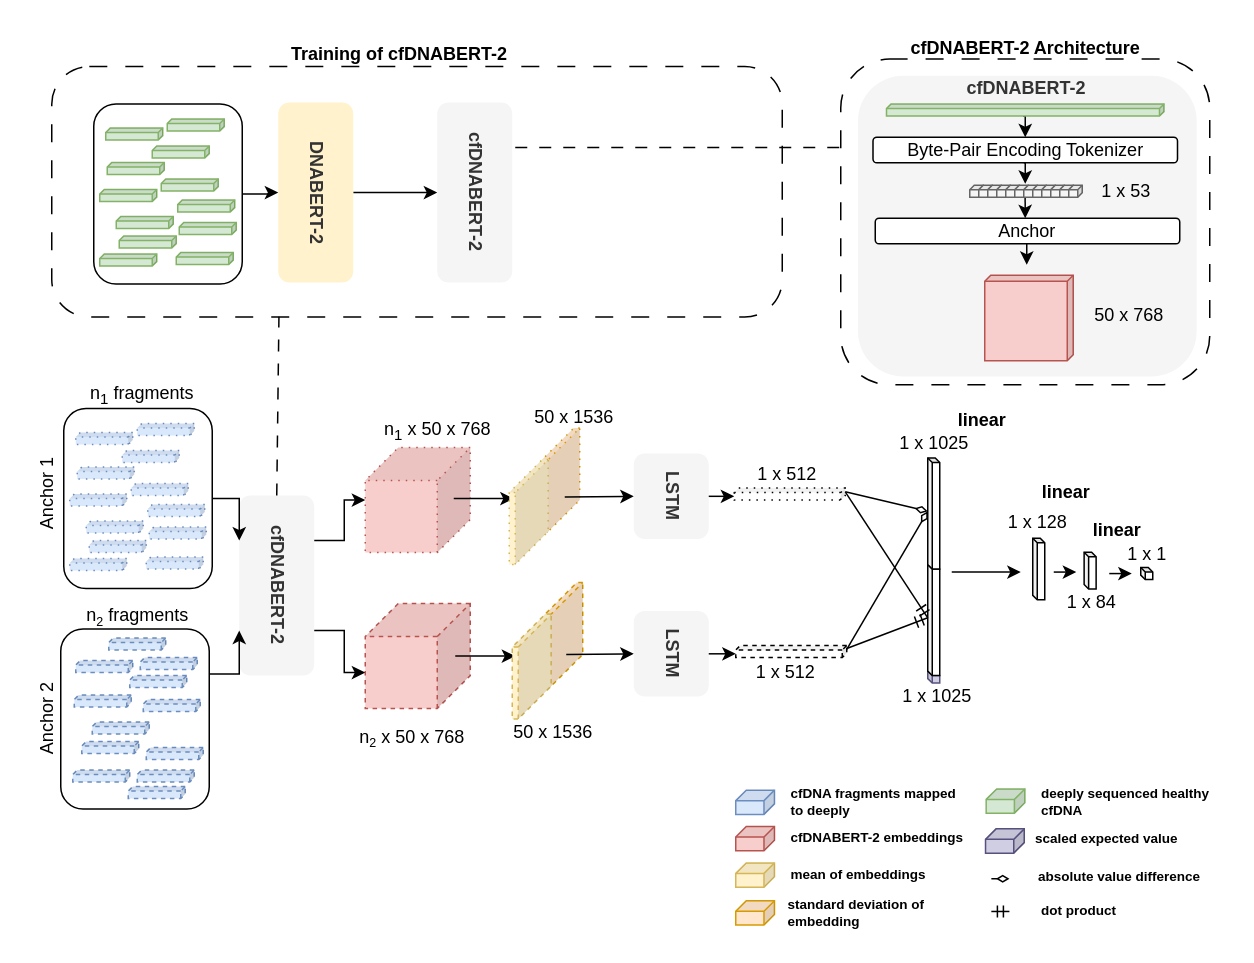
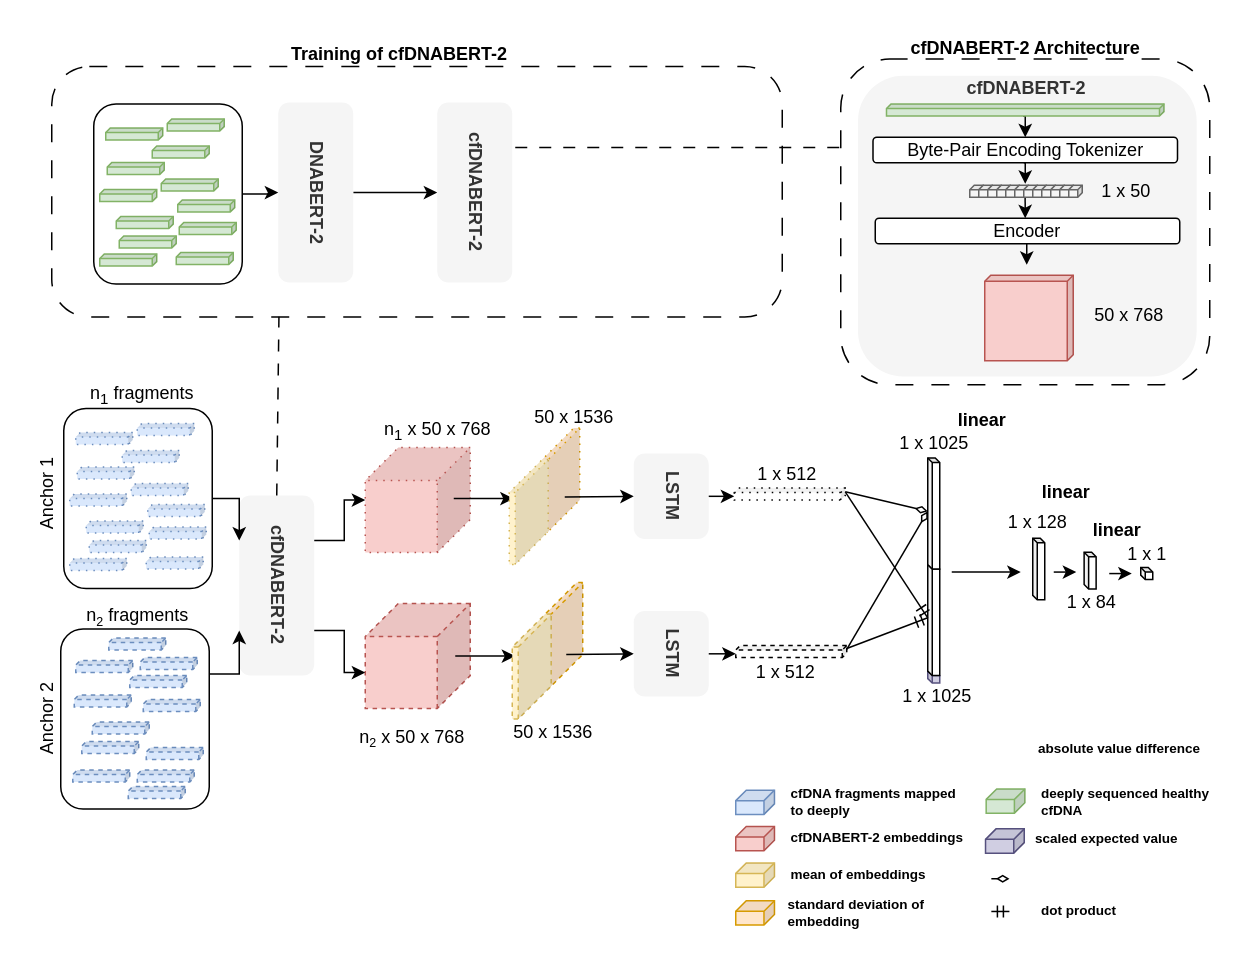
node "1 x 53": label "1 x 53" -> "1 x 50"
node "DNABERT-2": fillcolor #fff2cc -> #f5f5f5
node "Anchor": label "Anchor" -> "Encoder"
node "absolute value difference": moved (1124, 877) -> (1124, 750)
